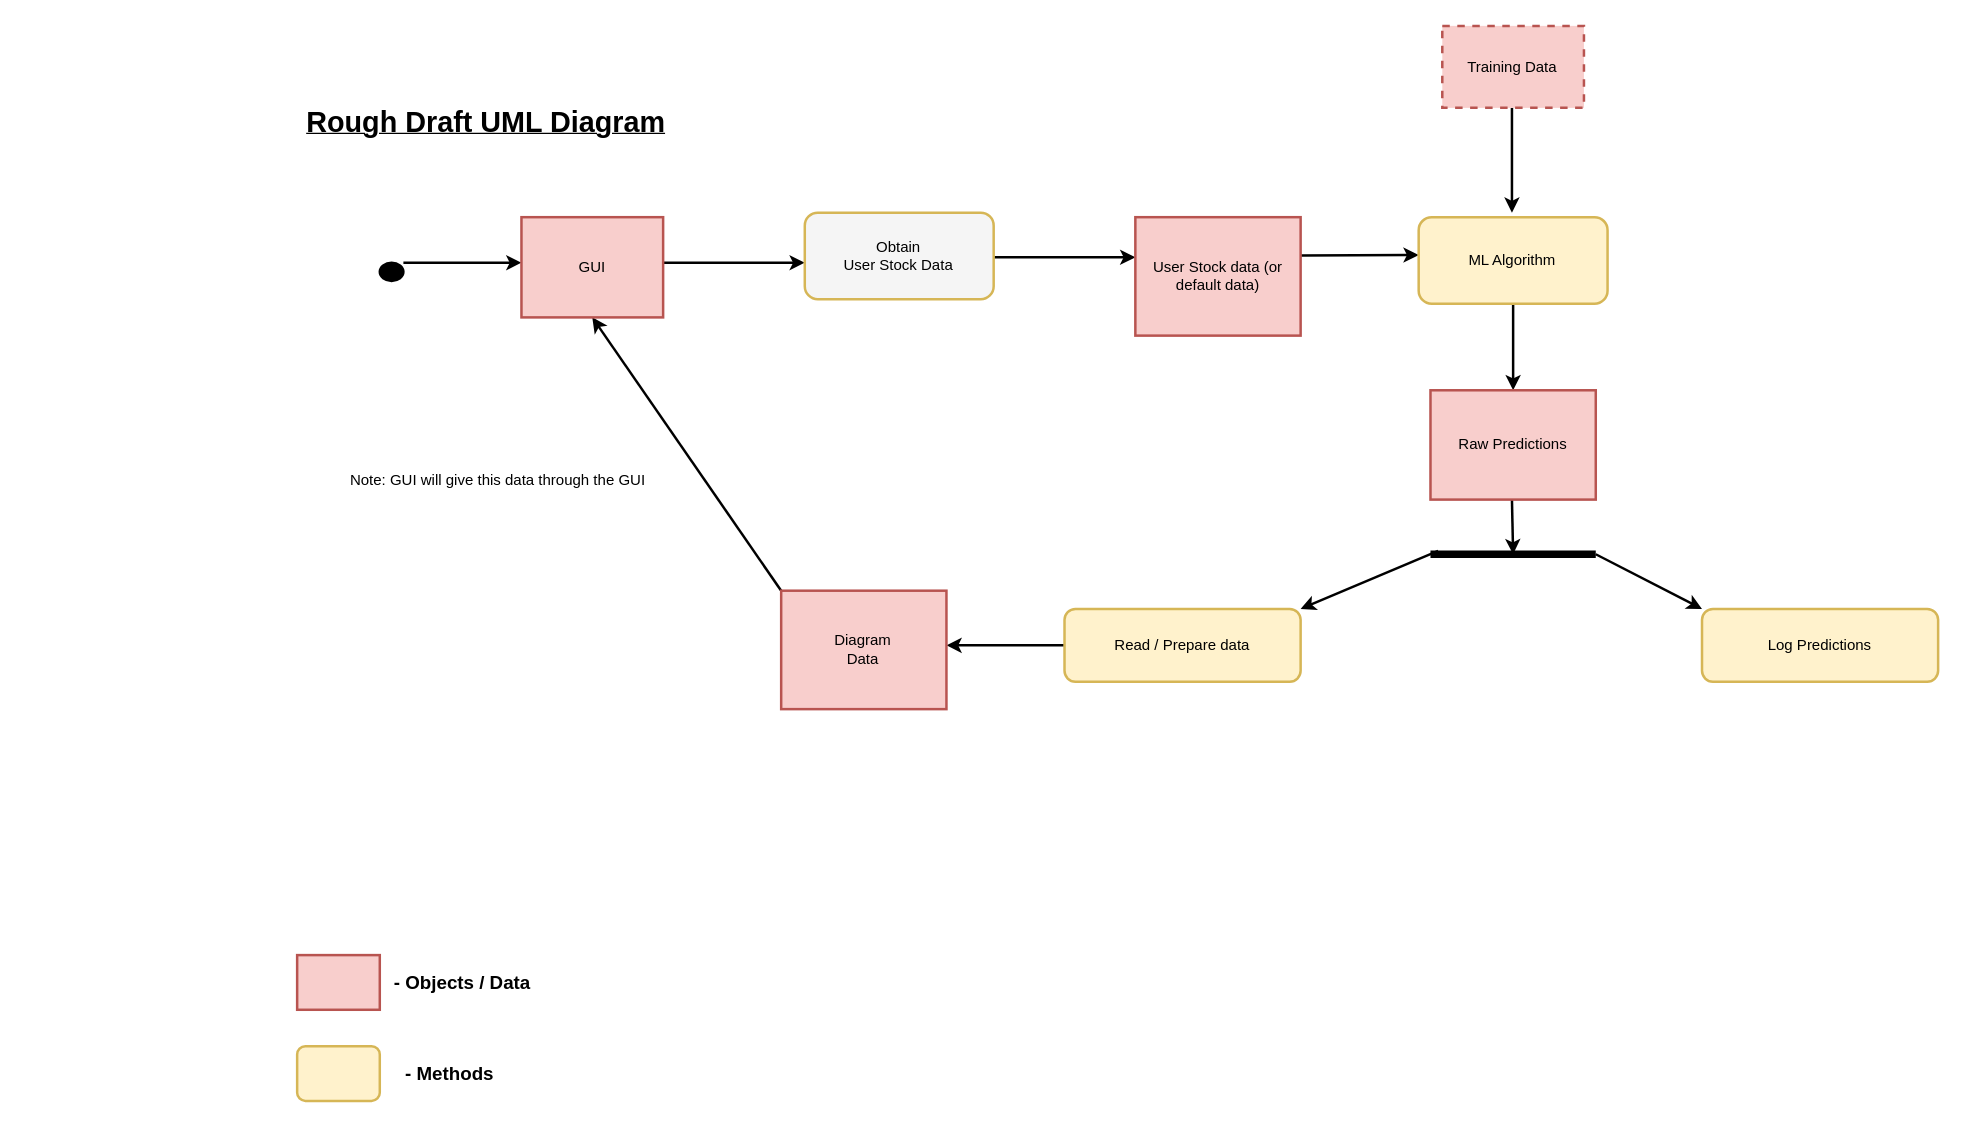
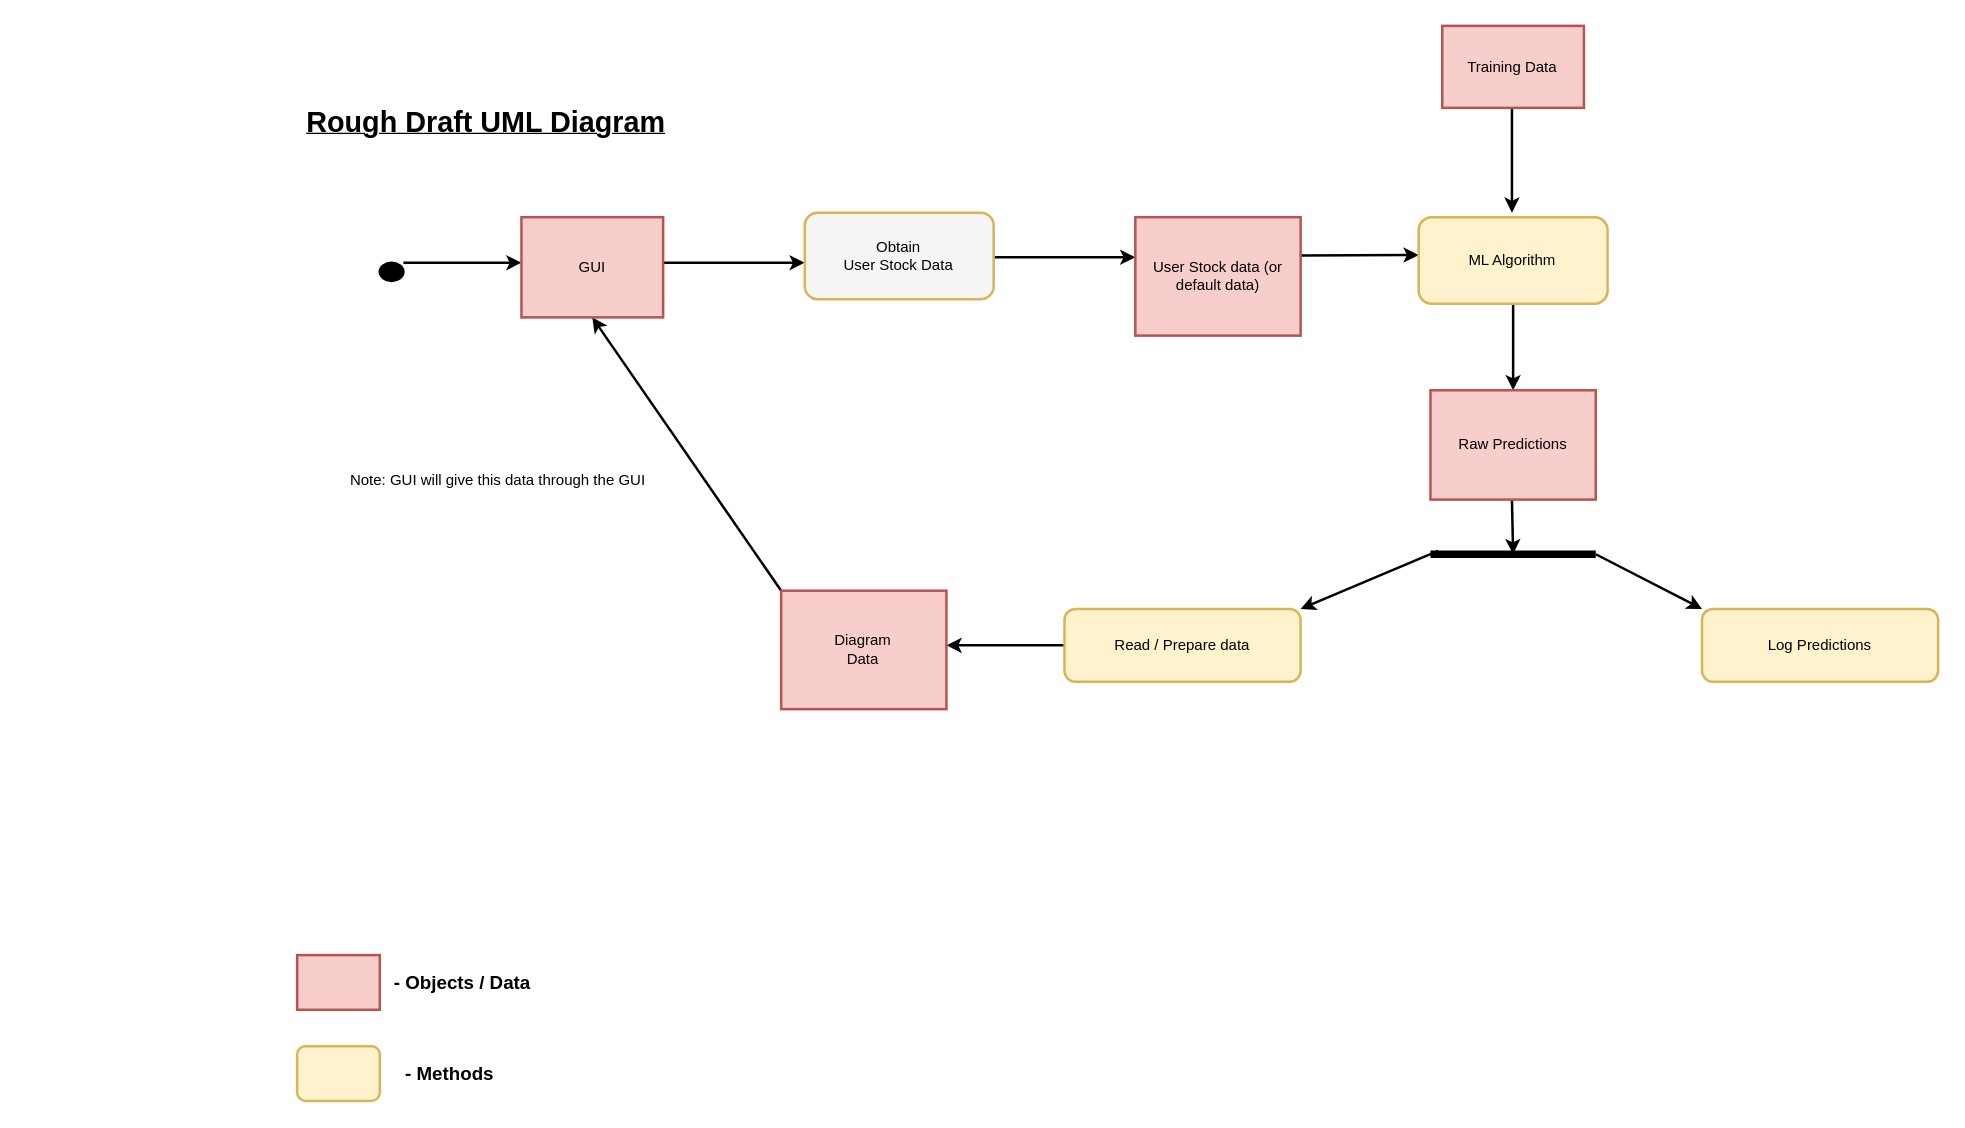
node "Training Data": style dashed -> solid
